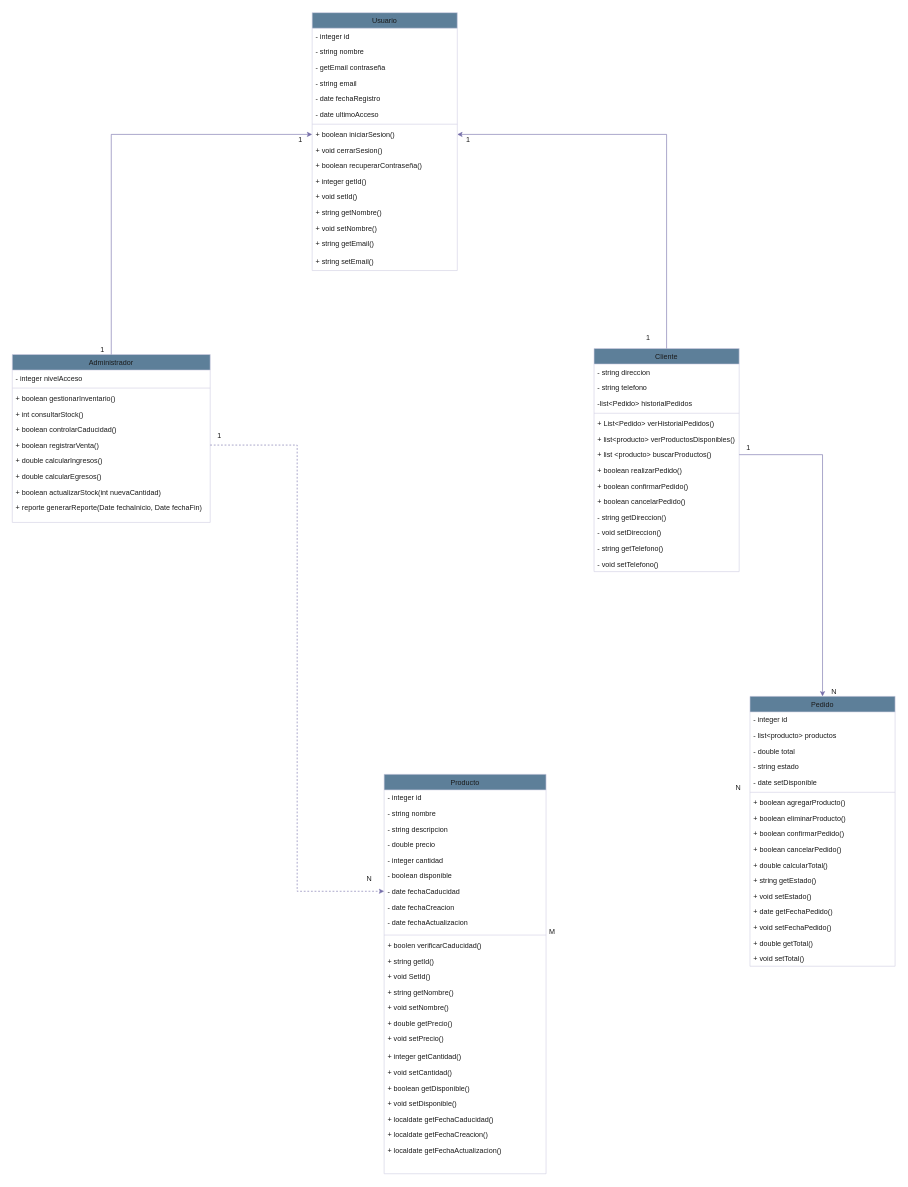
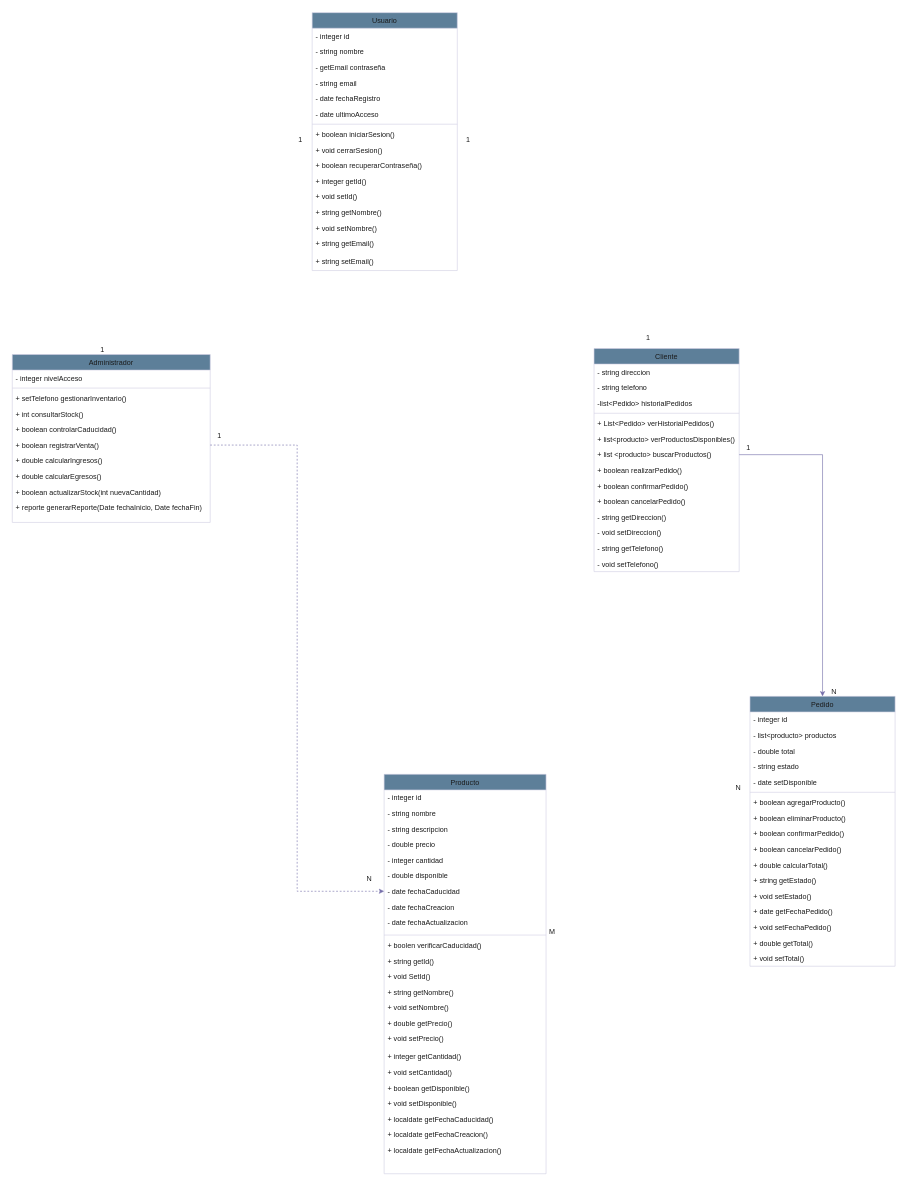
edge "Administrador" -> "+ boolean iniciarSesion()": removed
edge "Cliente" -> "+ boolean iniciarSesion()": removed
node "+ boolean gestionarInventario()": label "+ boolean gestionarInventario()" -> "+ setTelefono gestionarInventario()"
node "- boolean disponible": label "- boolean disponible" -> "- double disponible"
